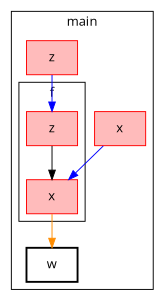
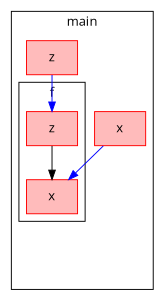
node "w": removed
